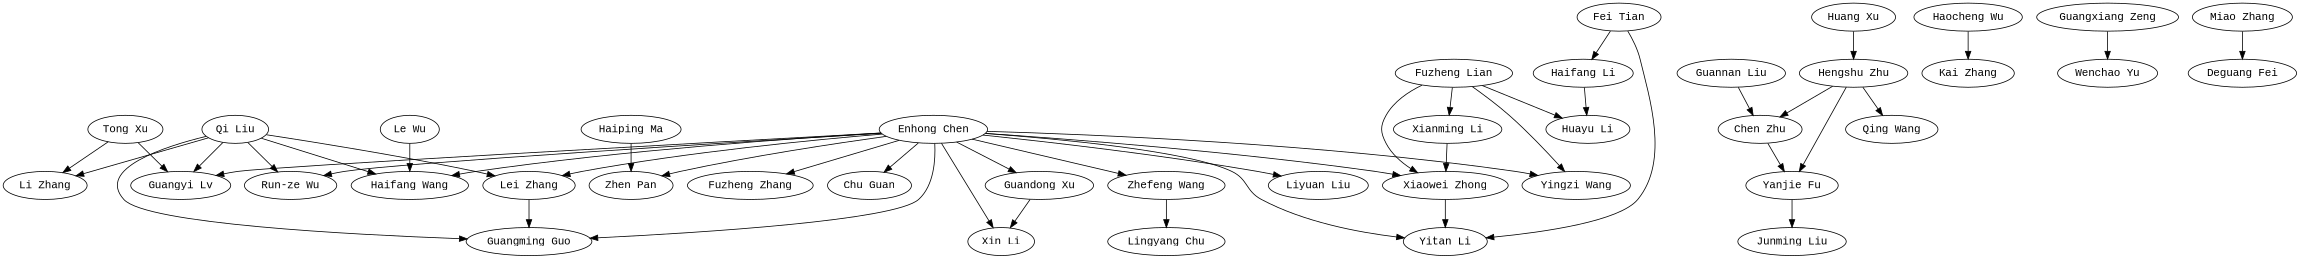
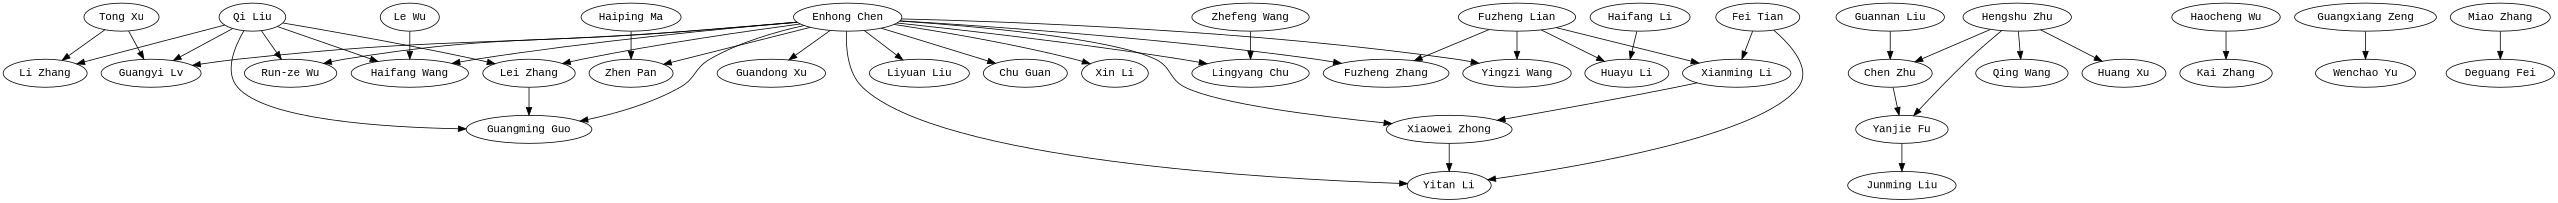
edge "Huang Xu" -> "Hengshu Zhu": reversed
edge "Fei Tian" -> "Haifang Li": now "Fei Tian" -> "Xianming Li"
edge "Fuzheng Lian" -> "Xiaowei Zhong": now "Fuzheng Lian" -> "Fuzheng Zhang"
edge "Enhong Chen" -> "Zhefeng Wang": now "Enhong Chen" -> "Lingyang Chu"
edge "Guandong Xu" -> "Xin Li": removed
